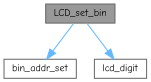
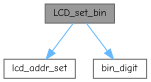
node "bin_addr_set": label "bin_addr_set" -> "lcd_addr_set"
node "lcd_digit": label "lcd_digit" -> "bin_digit"
